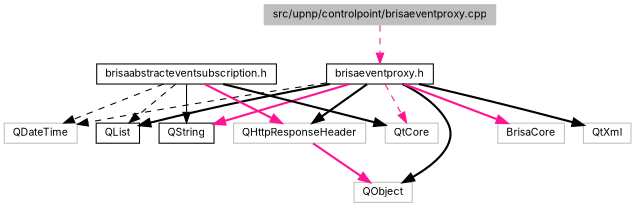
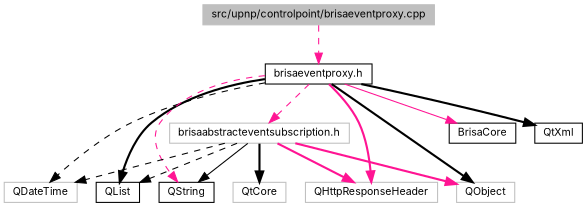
node "brisaabstracteventsubscription.h": color black -> grey75
edge "brisaeventproxy.h" -> "QtCore": now "brisaeventproxy.h" -> "brisaabstracteventsubscription.h"
edge "brisaeventproxy.h" -> "QHttpResponseHeader": color black -> deeppink
edge "brisaeventproxy.h" -> "BrisaCore": style bold -> solid
edge "brisaeventproxy.h" -> "QString": style bold -> dashed
node "BrisaCore": color grey75 -> black
node "QtXml": color grey75 -> black
edge "QHttpResponseHeader" -> "QObject": now "brisaabstracteventsubscription.h" -> "QObject"
